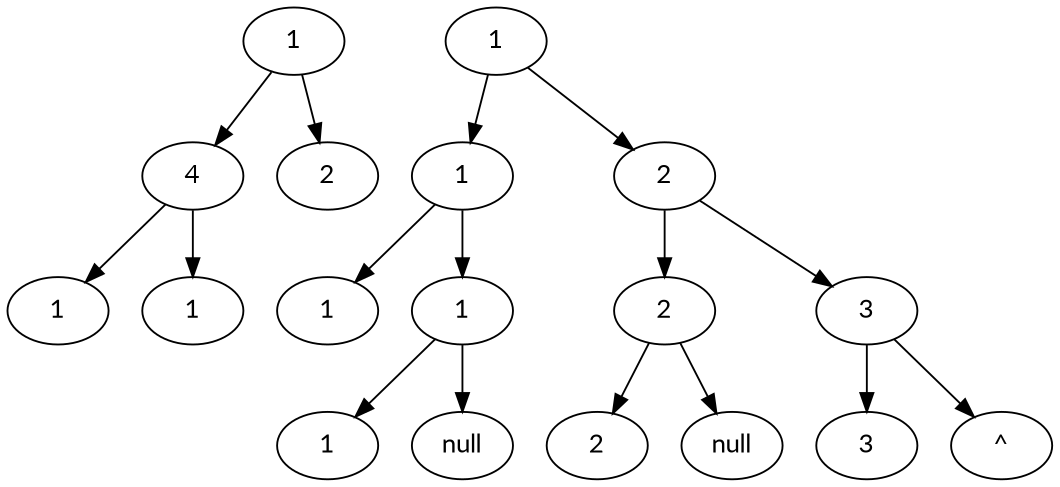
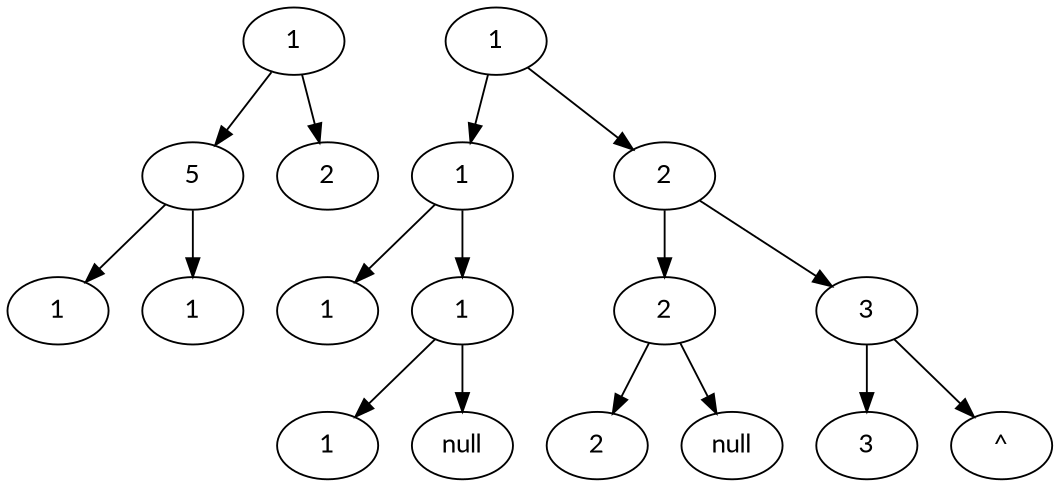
node "4": label "4" -> "5"
